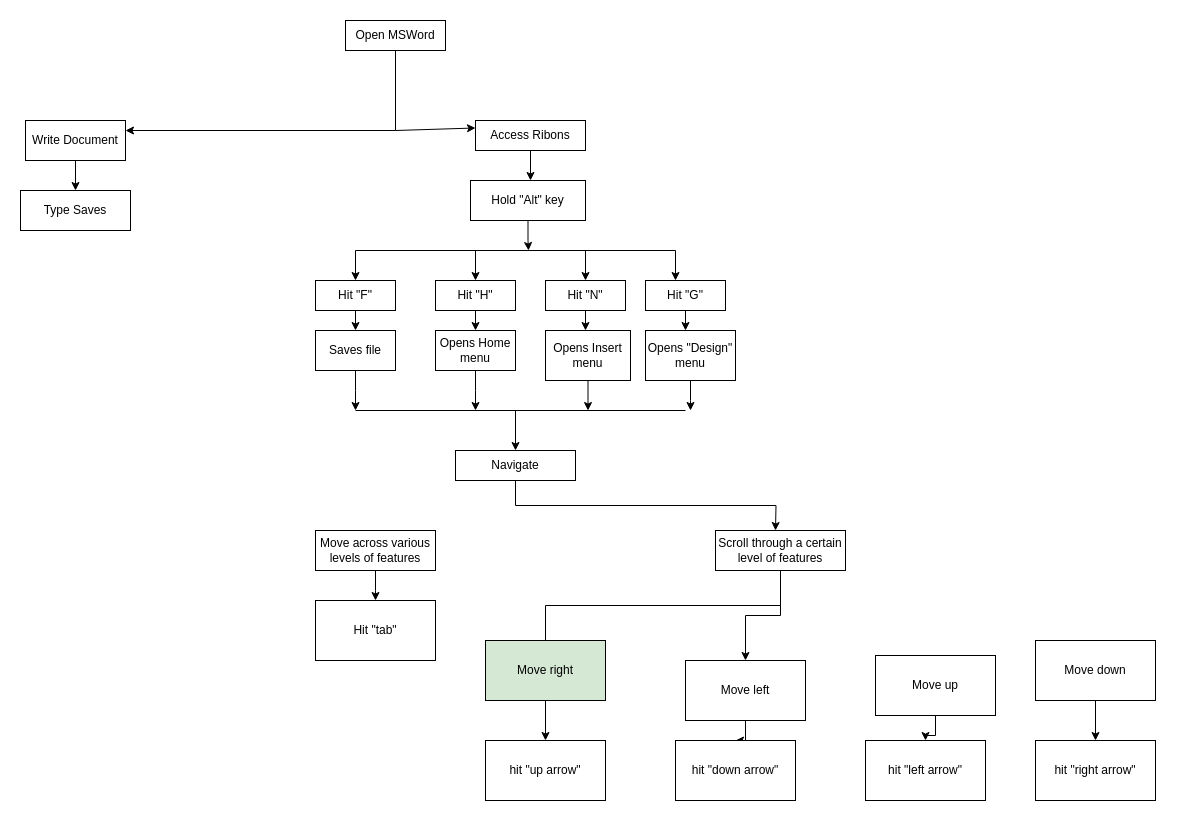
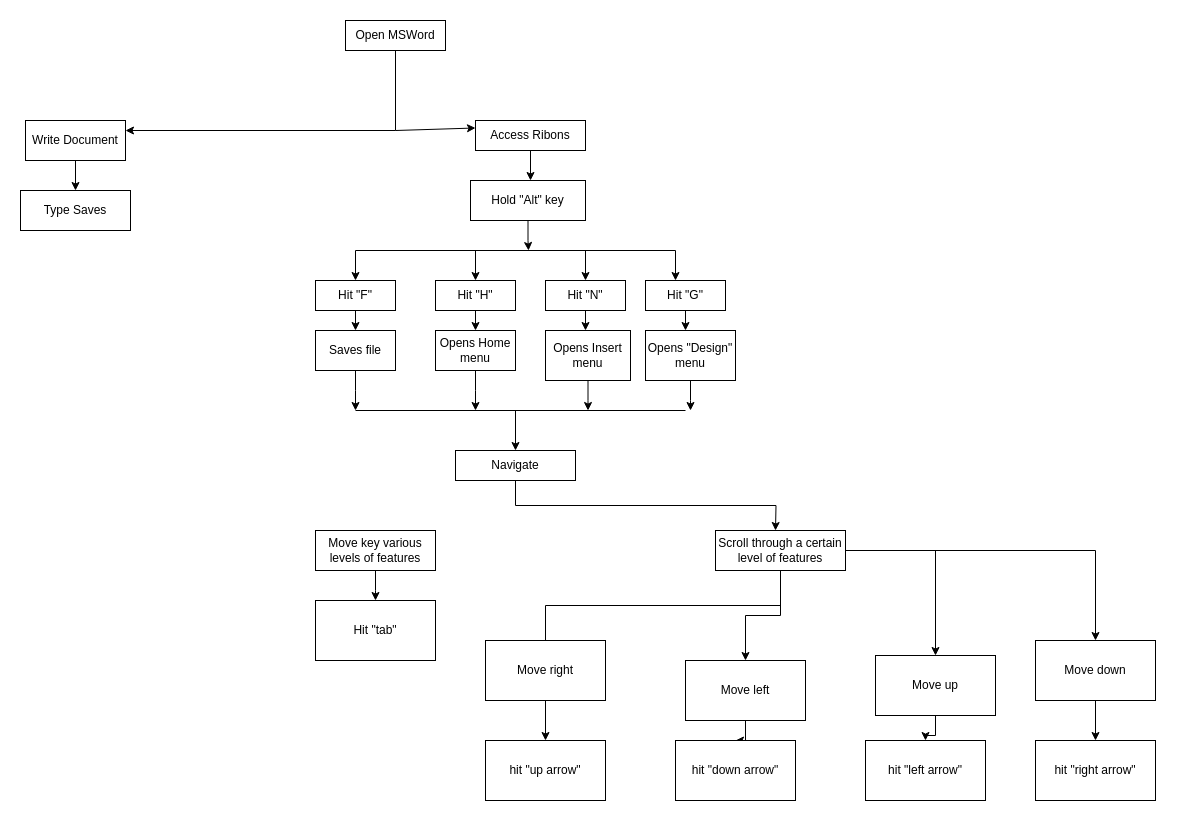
node "Move across various levels of features": label "Move across various levels of features" -> "Move key various levels of features"
edge "Scroll through a certain level of features" -> "Move down": added
edge "Scroll through a certain level of features" -> "Move up": added
node "Move right": fillcolor #d5e8d4 -> #ffffff
